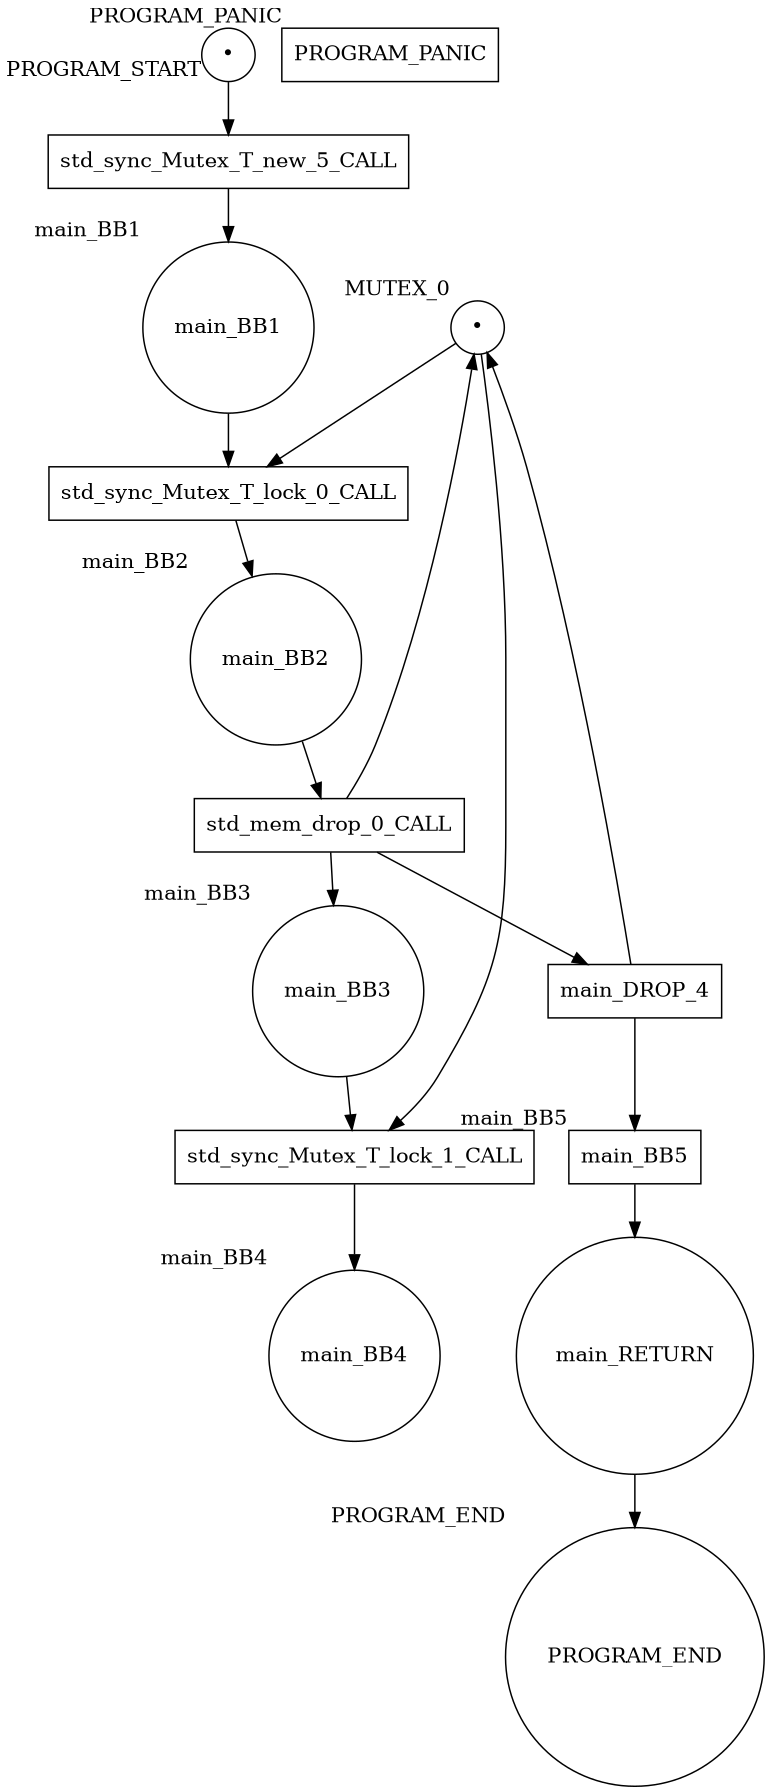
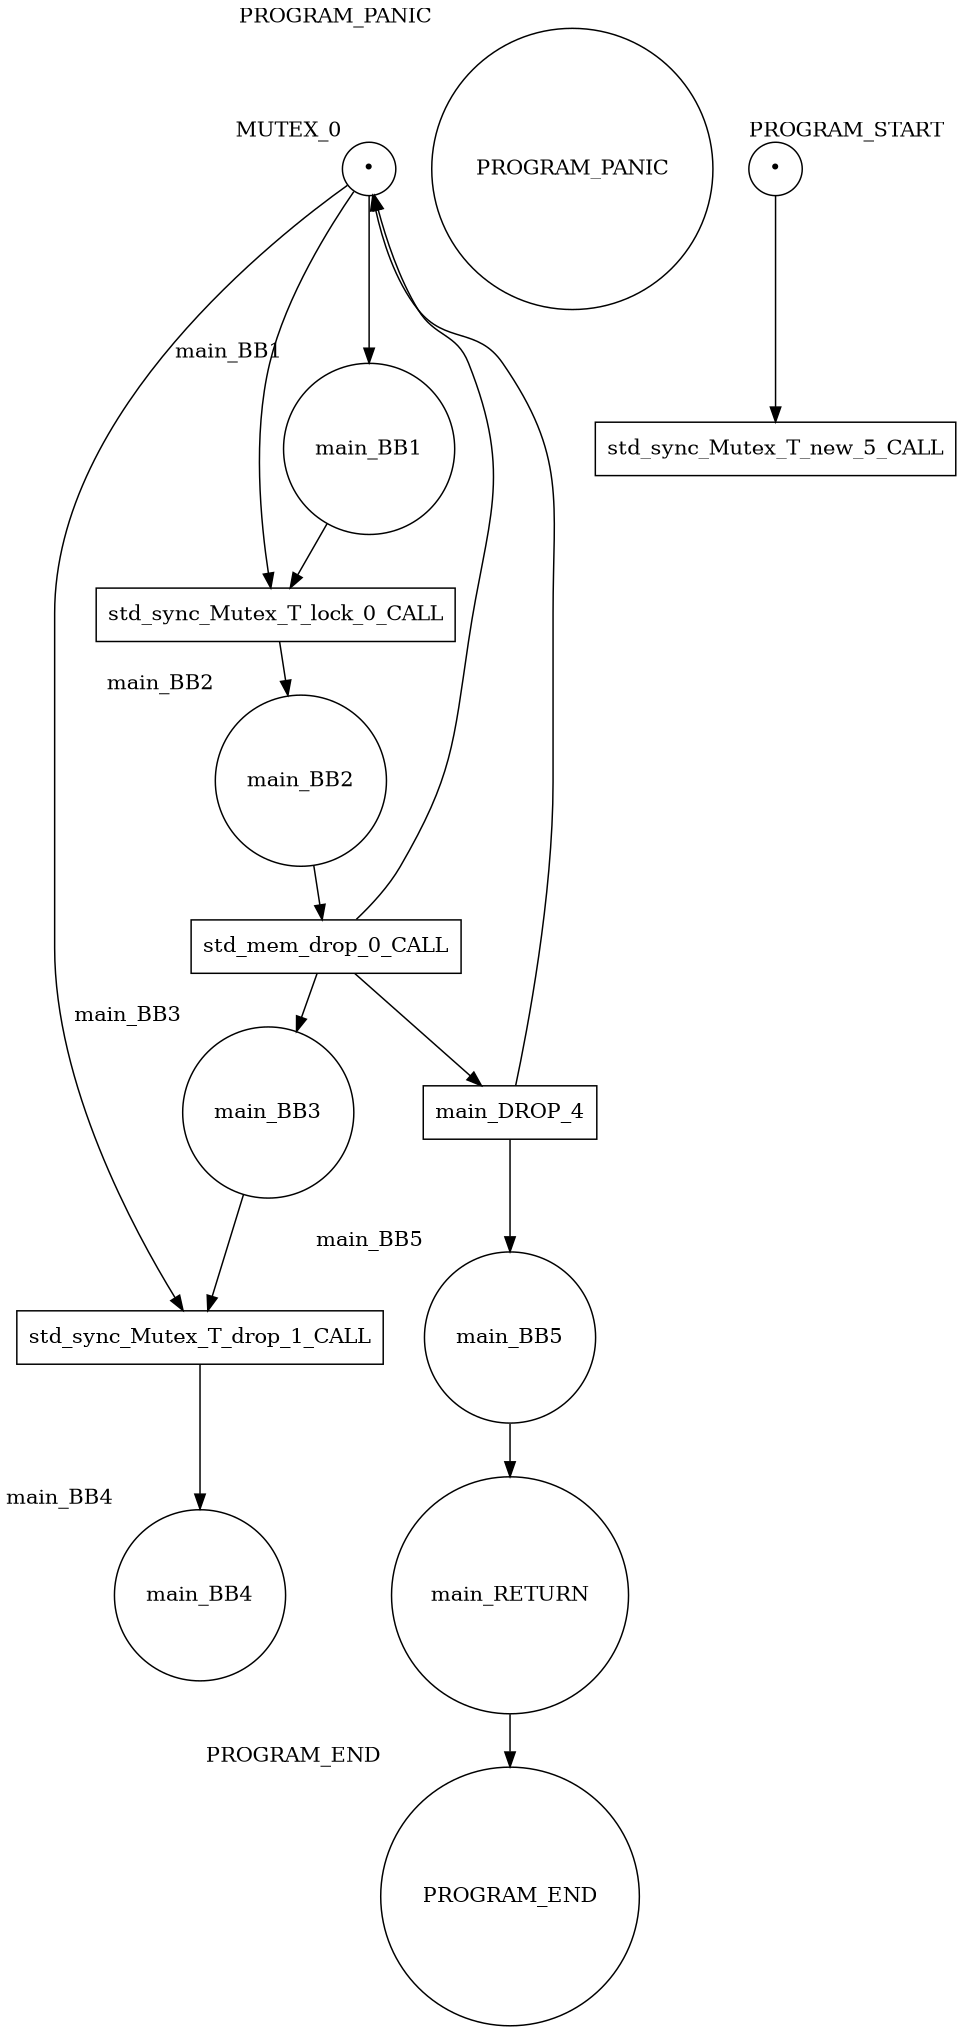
node "PROGRAM_PANIC PROGRAM_PANIC": shape box -> circle
edge "std_sync_Mutex_T_new_5_CALL" -> "main_BB1 main_BB1": now "• MUTEX_0" -> "main_BB1 main_BB1"
node "std_sync_Mutex_T_lock_1_CALL": label "std_sync_Mutex_T_lock_1_CALL" -> "std_sync_Mutex_T_drop_1_CALL"
node "main_BB5 main_BB5": shape box -> circle
